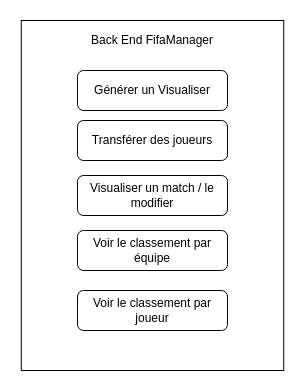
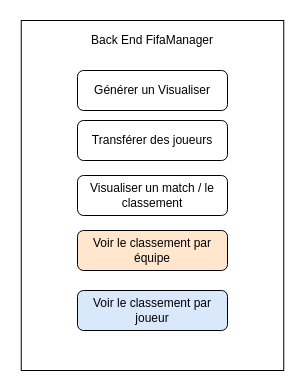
node "Visualiser un match / le modifier": label "Visualiser un match / le modifier" -> "Visualiser un match / le classement"
node "Voir le classement par équipe": fillcolor #ffffff -> #ffe6cc
node "Voir le classement par joueur": fillcolor #ffffff -> #dae8fc
